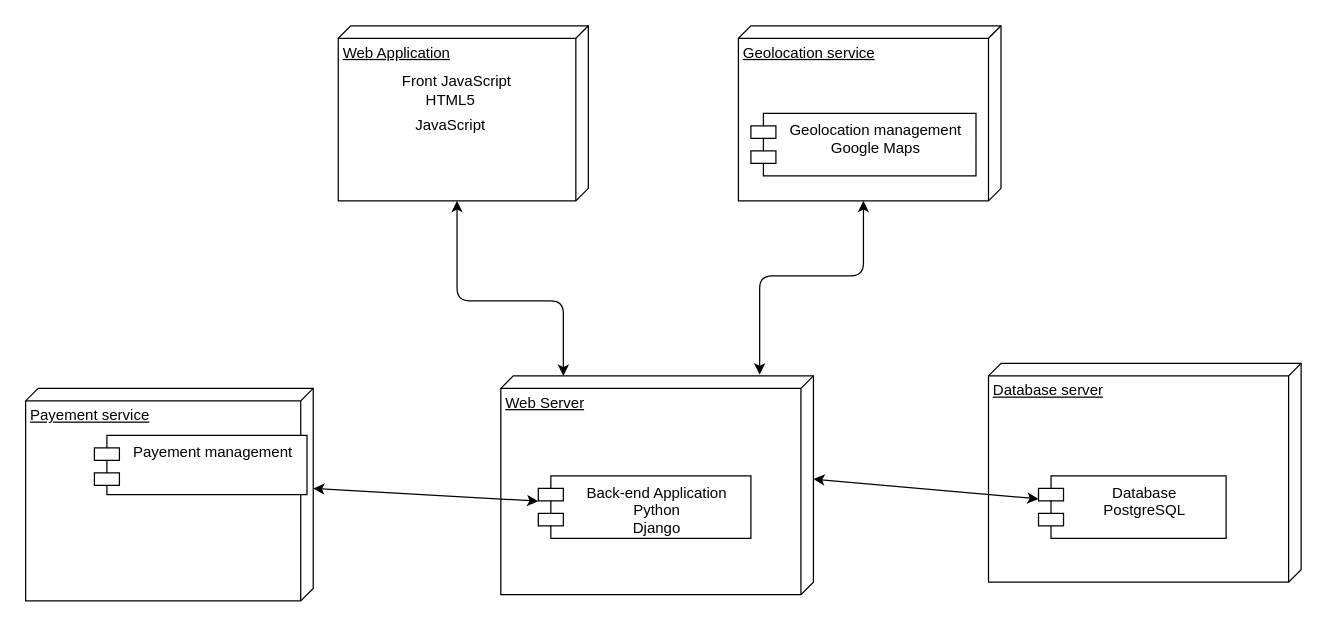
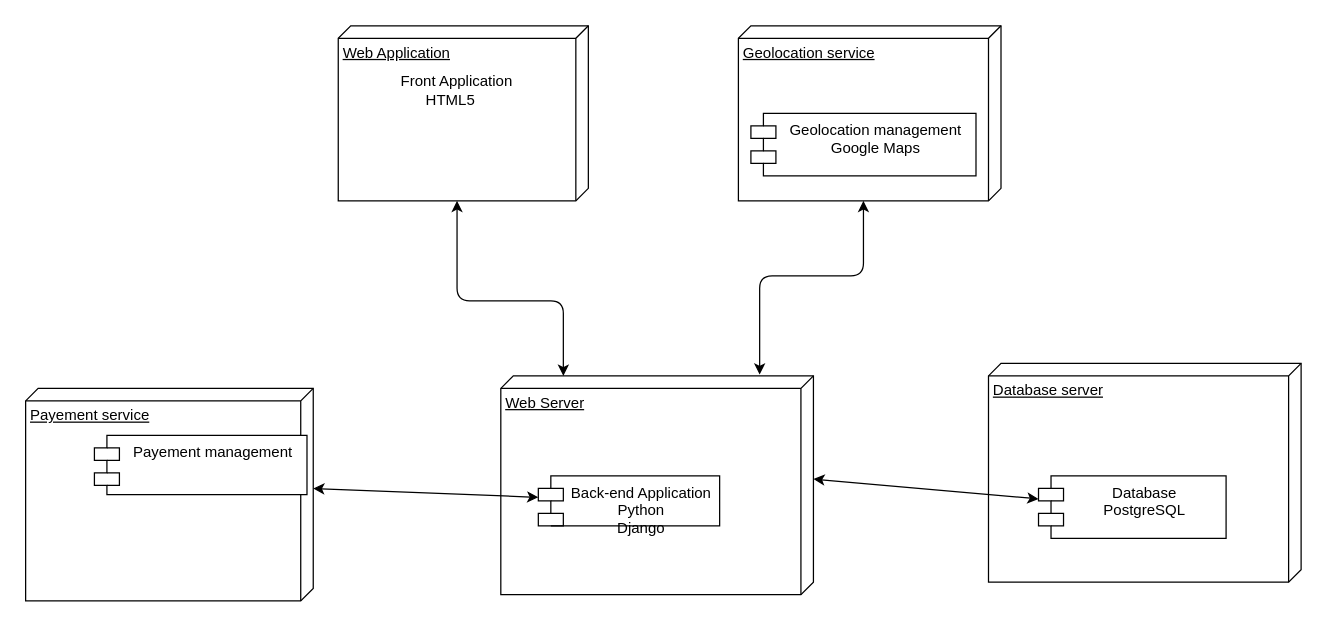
node "Front JavaScript": label "Front JavaScript" -> "Front Application"
node "JavaScript": removed
node "Back-end Application Python Django": size 213x63 -> 181x50
